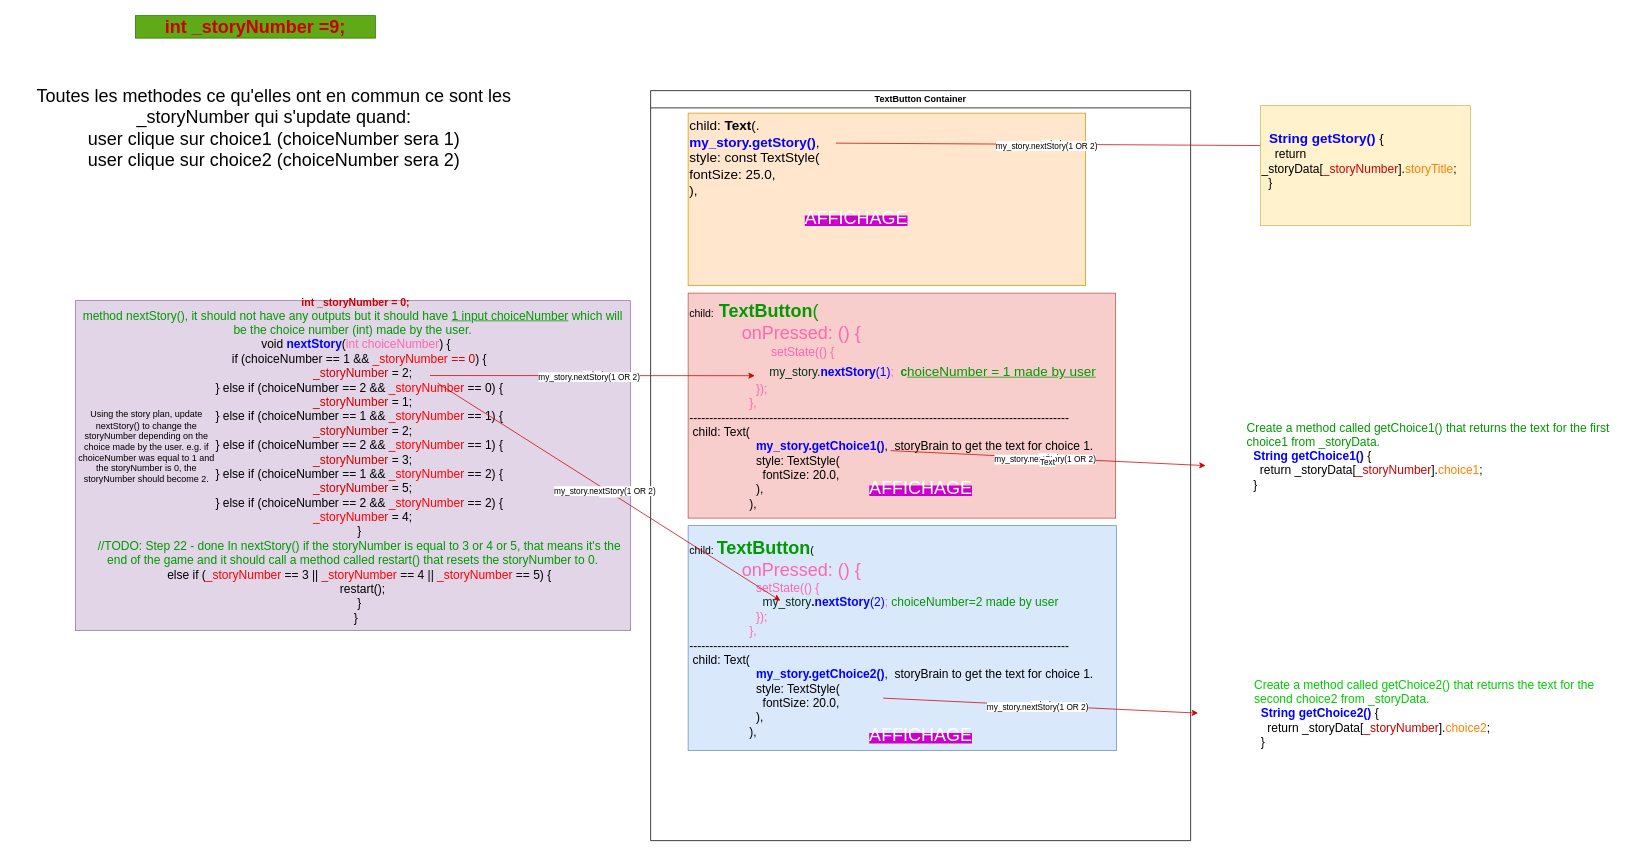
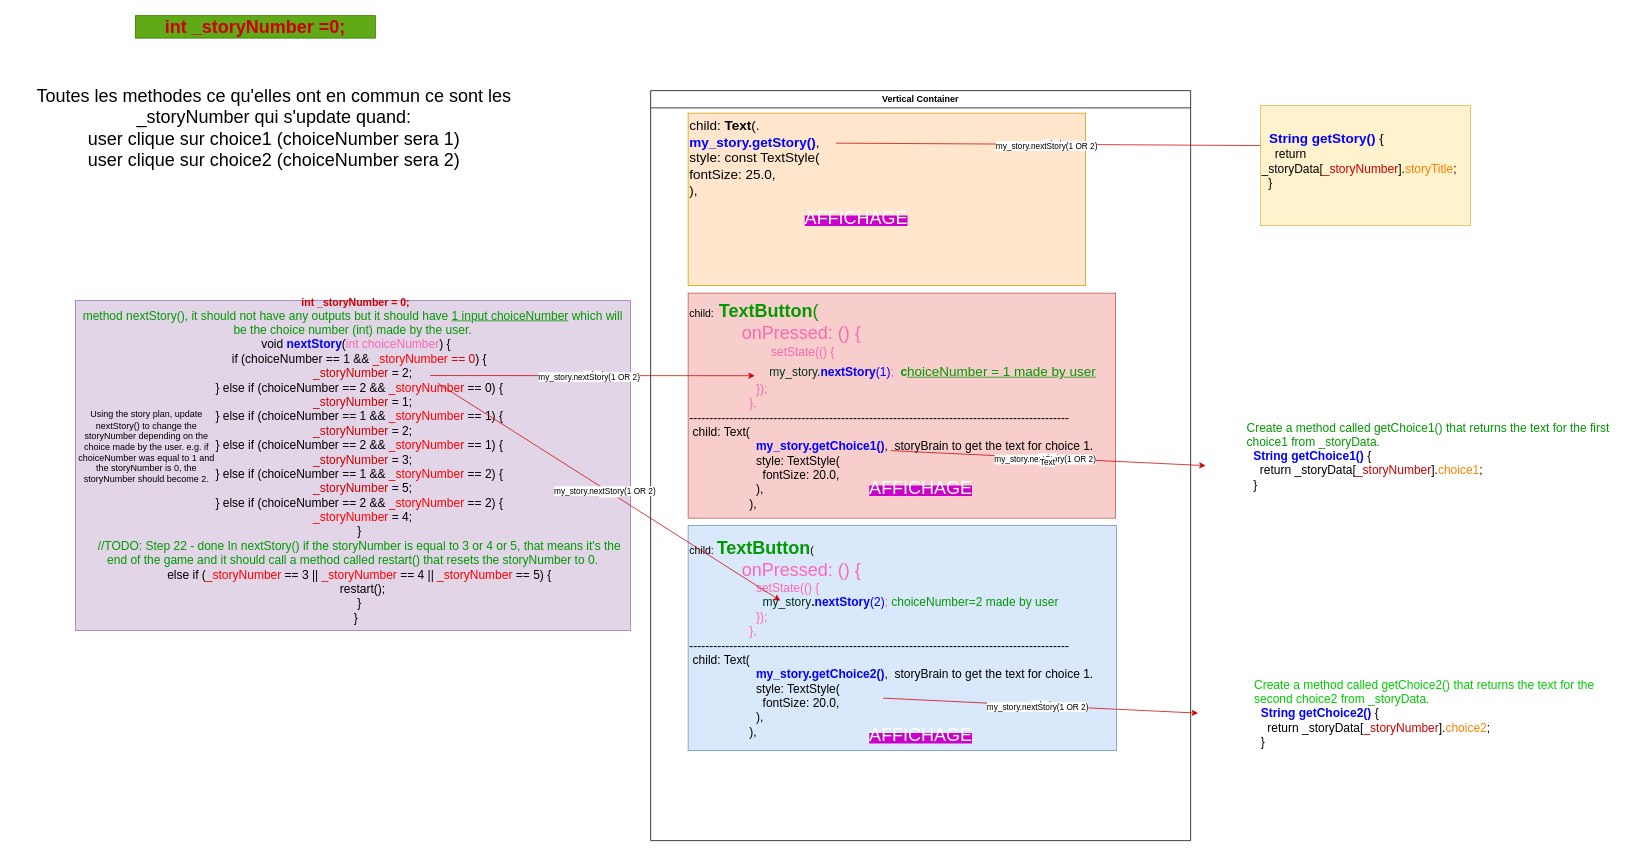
node "int _storyNumber =9;": label "int _storyNumber =9;" -> "int _storyNumber =0;"
node "TextButton Container": label "TextButton Container" -> "Vertical Container"
